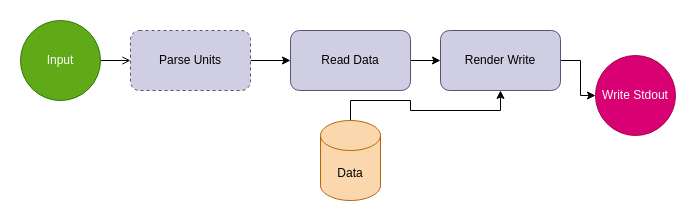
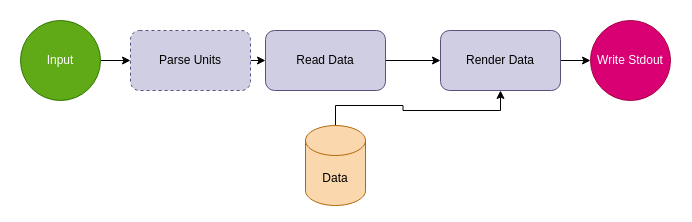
edge "Input" -> "Parse Units": arrowhead open -> classic
node "Read Data": moved (351, 61) -> (326, 61)
node "Render Write": label "Render Write" -> "Render Data"
node "Write Stdout": moved (636, 96) -> (631, 61)
node "Data": moved (351, 161) -> (336, 166)
